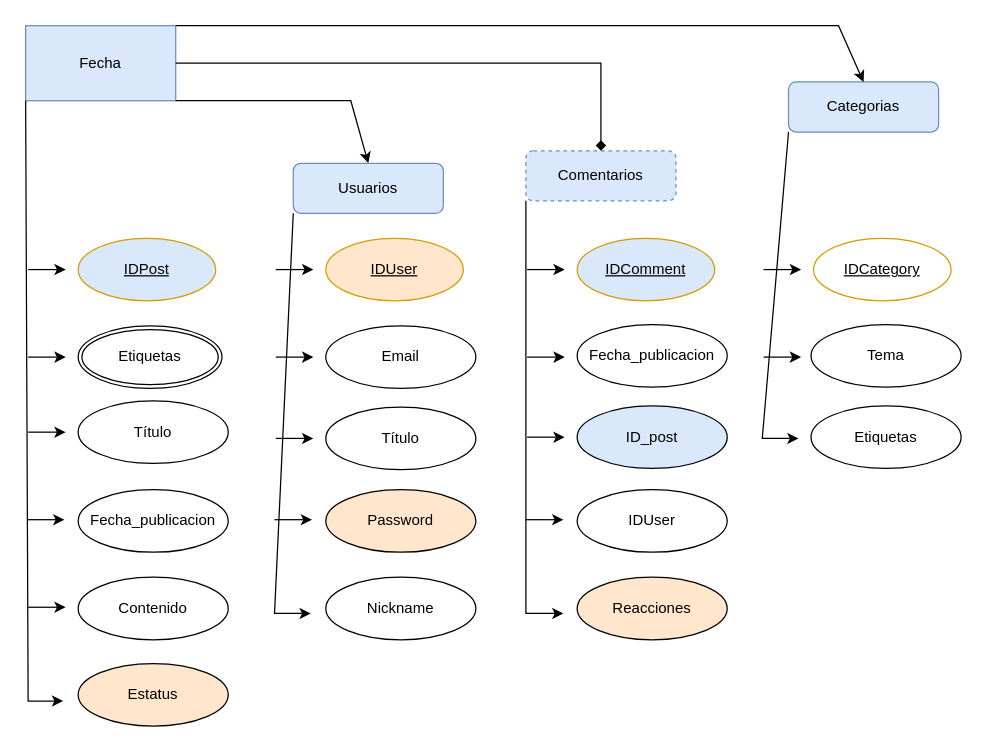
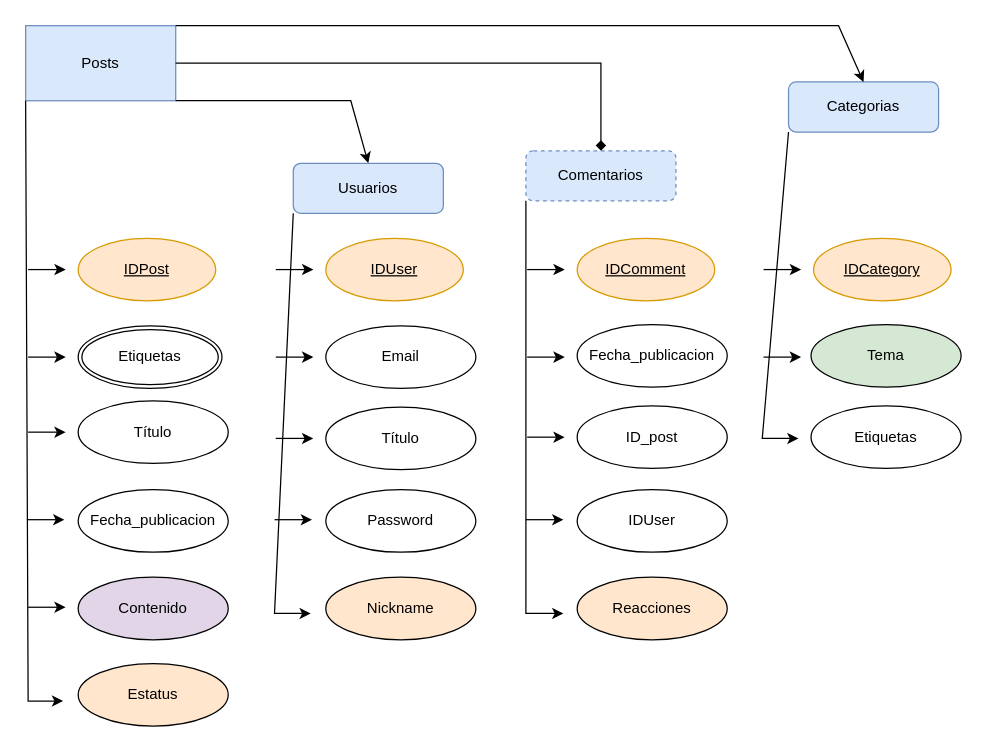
node "Fecha": label "Fecha" -> "Posts"
node "IDPost": fillcolor #dae8fc -> #ffe6cc
node "IDComment": fillcolor #dae8fc -> #ffe6cc
node "IDCategory": fillcolor #ffffff -> #ffe6cc
node "Tema": fillcolor #ffffff -> #d5e8d4
node "ID_post": fillcolor #dae8fc -> #ffffff
node "Password": fillcolor #ffe6cc -> #ffffff
node "Contenido": fillcolor #ffffff -> #e1d5e7
node "Nickname": fillcolor #ffffff -> #ffe6cc
